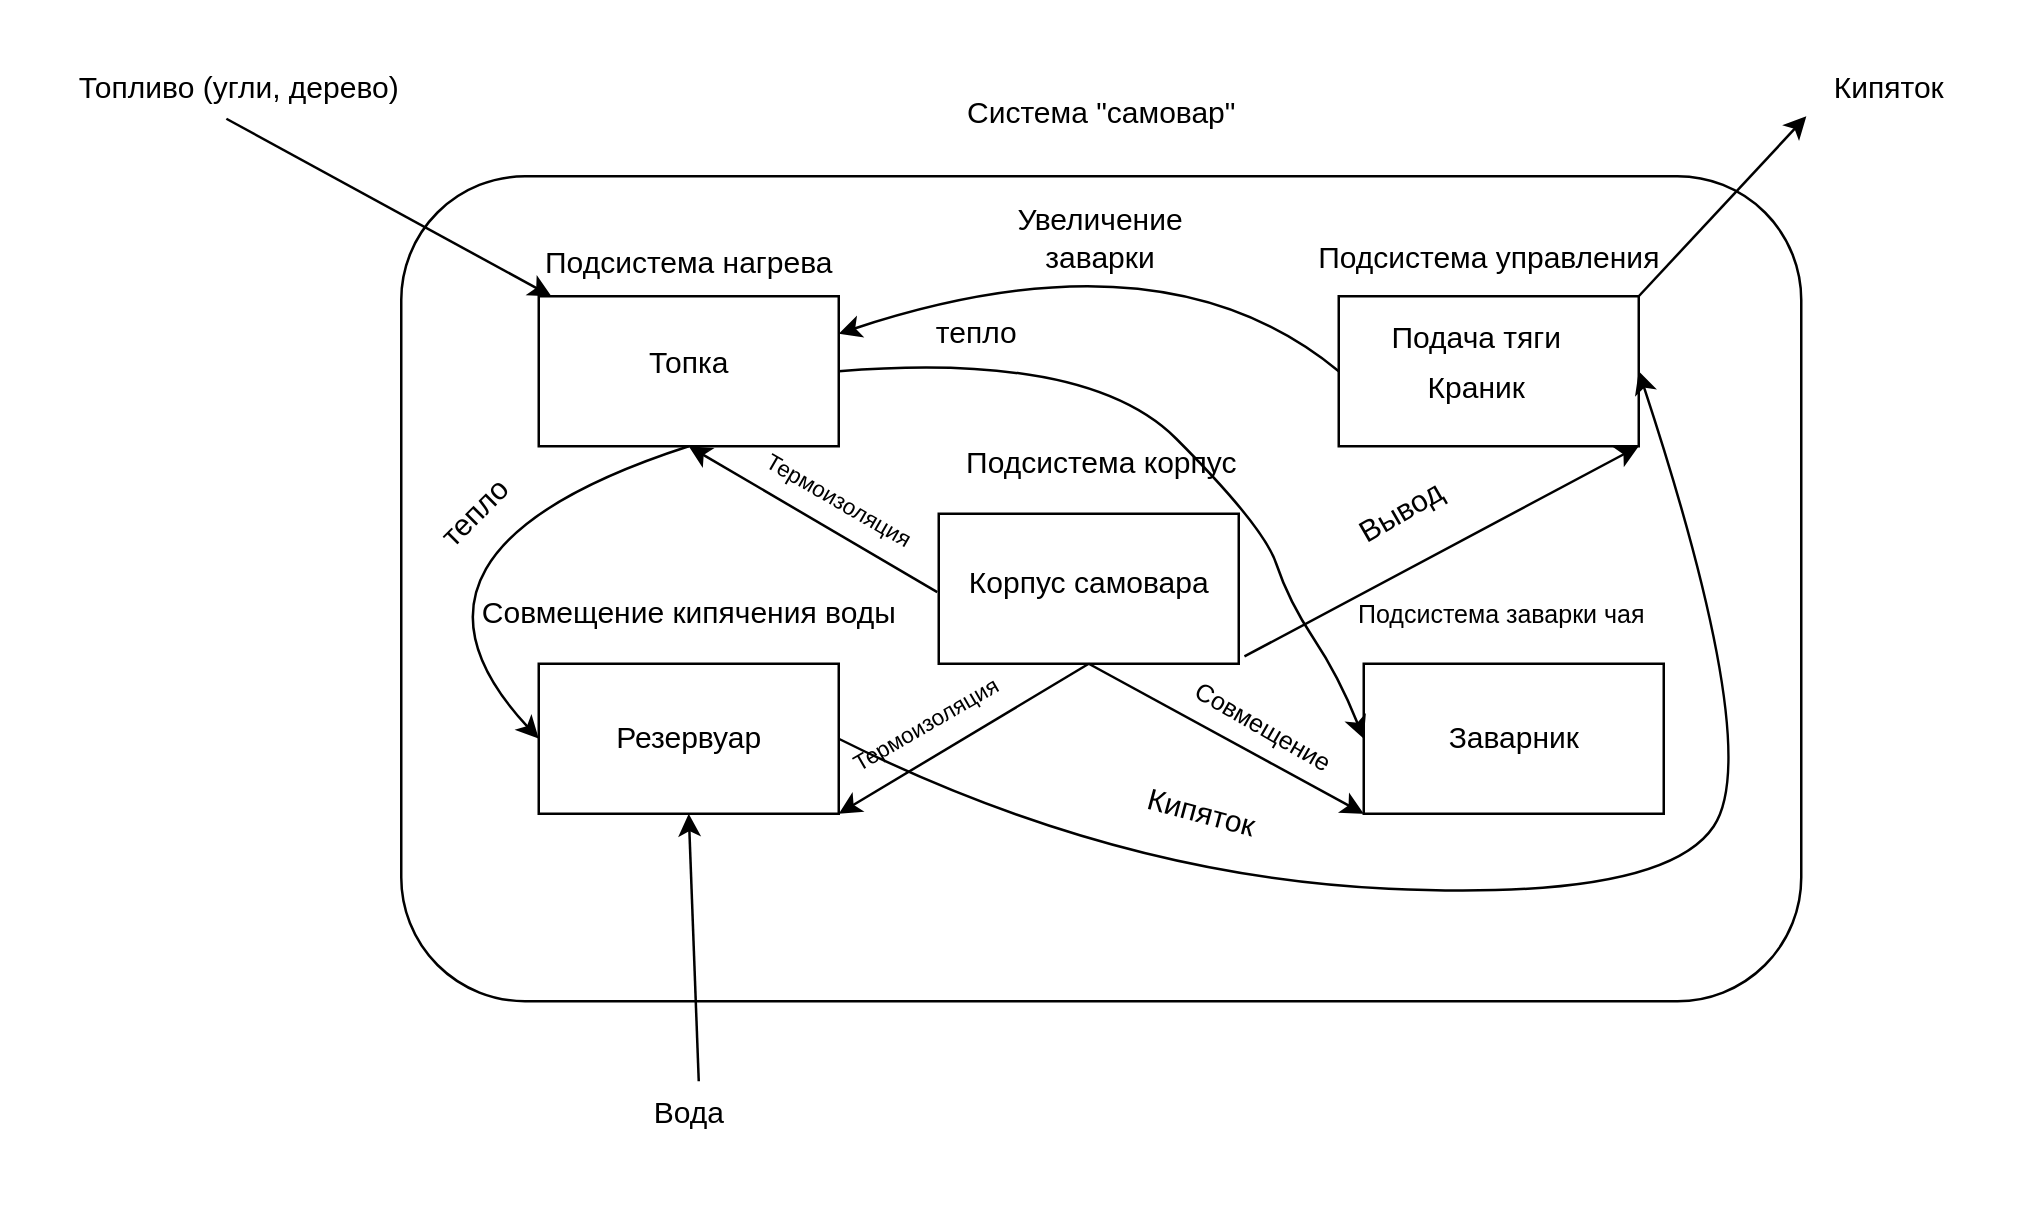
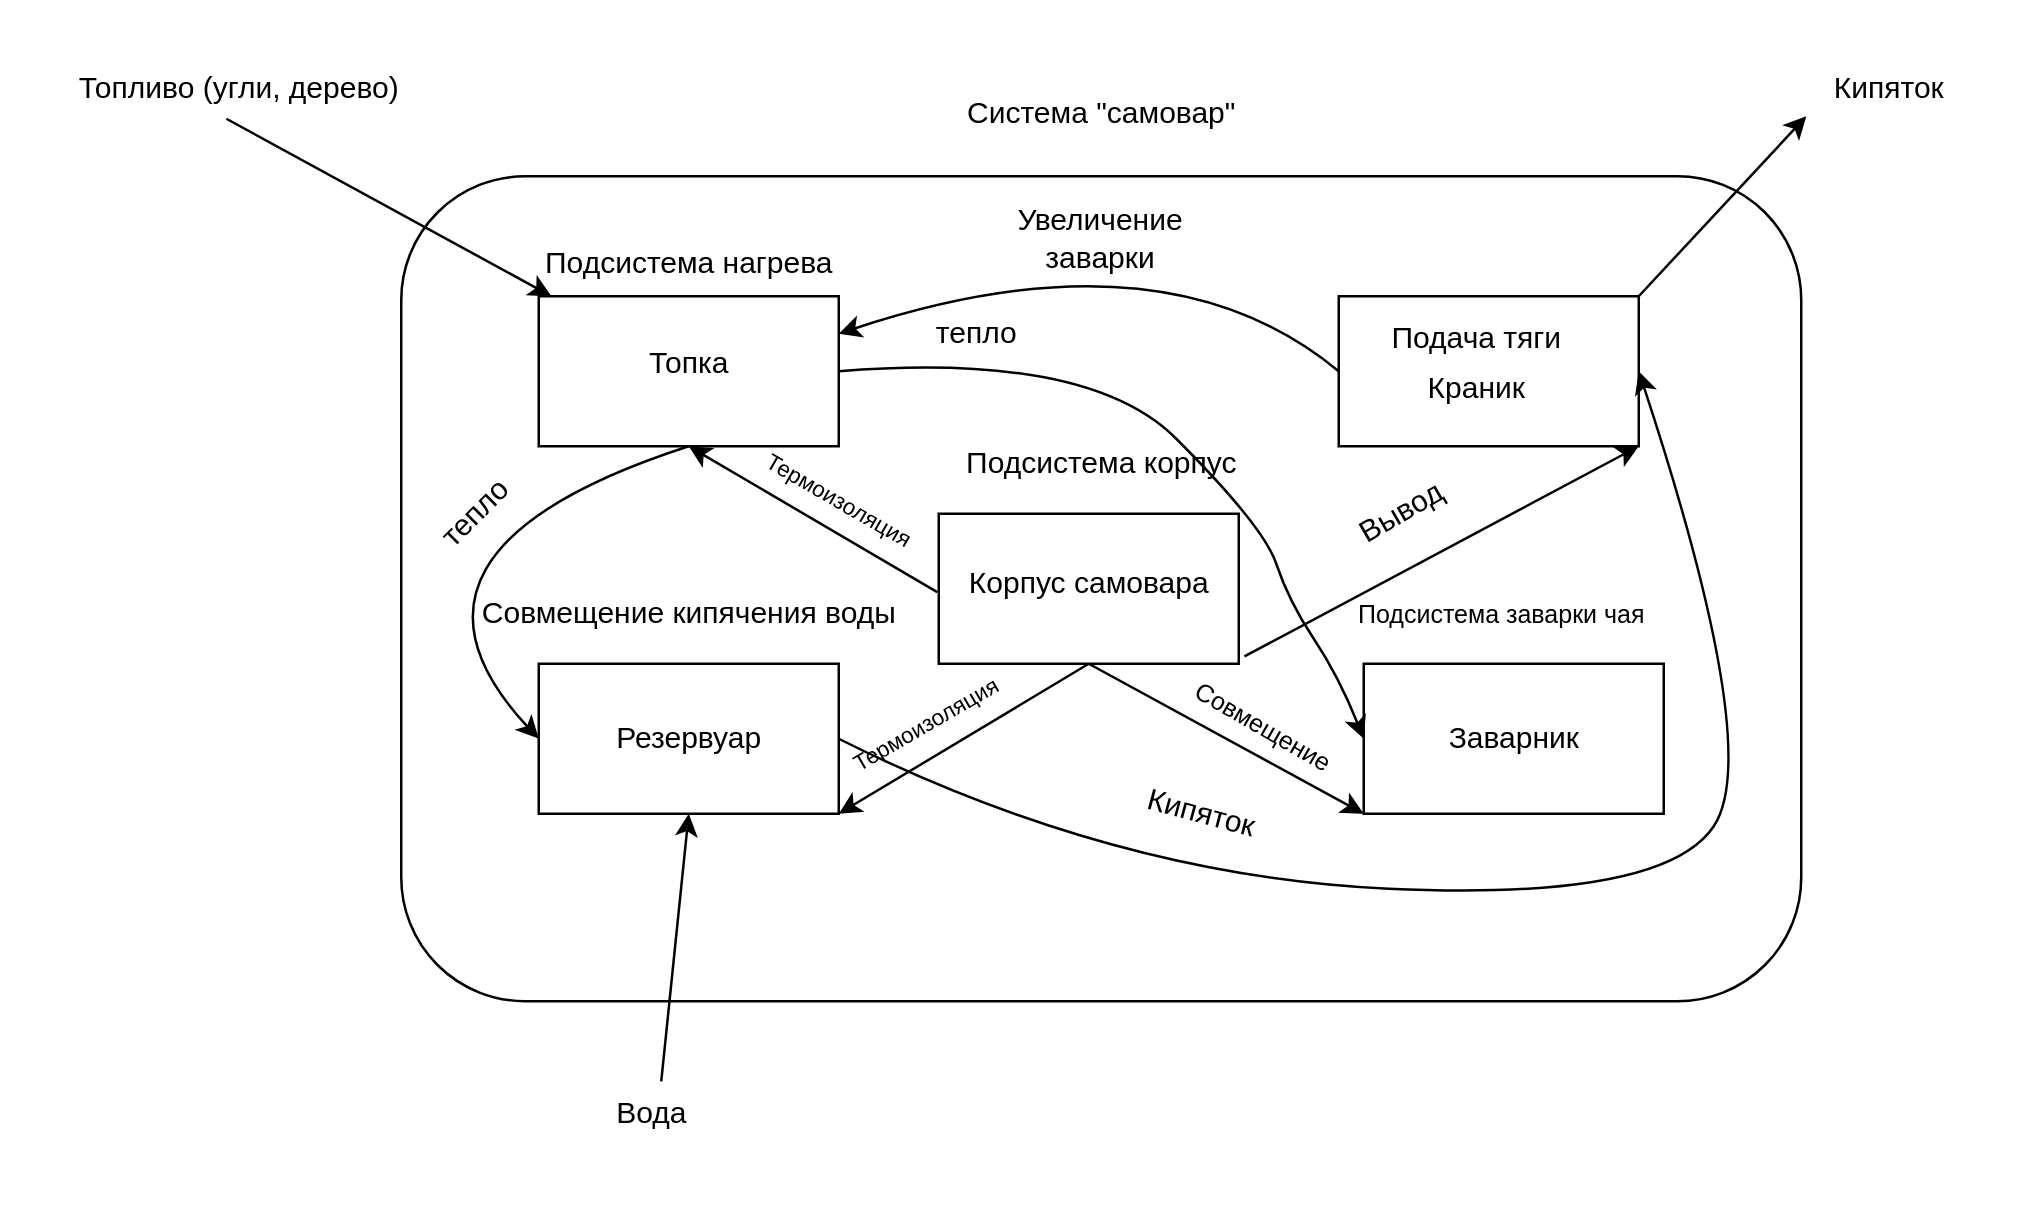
node "Подсистема управления": removed
node "Вода": moved (689, 1114) -> (651, 1114)
